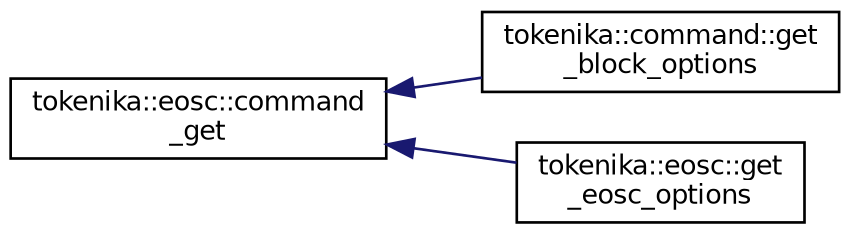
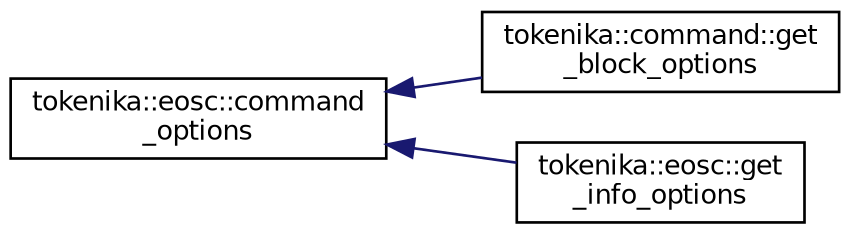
node "tokenika::eosc::command _get": label "tokenika::eosc::command _get" -> "tokenika::eosc::command _options"
node "tokenika::eosc::get _eosc_options": label "tokenika::eosc::get _eosc_options" -> "tokenika::eosc::get _info_options"
